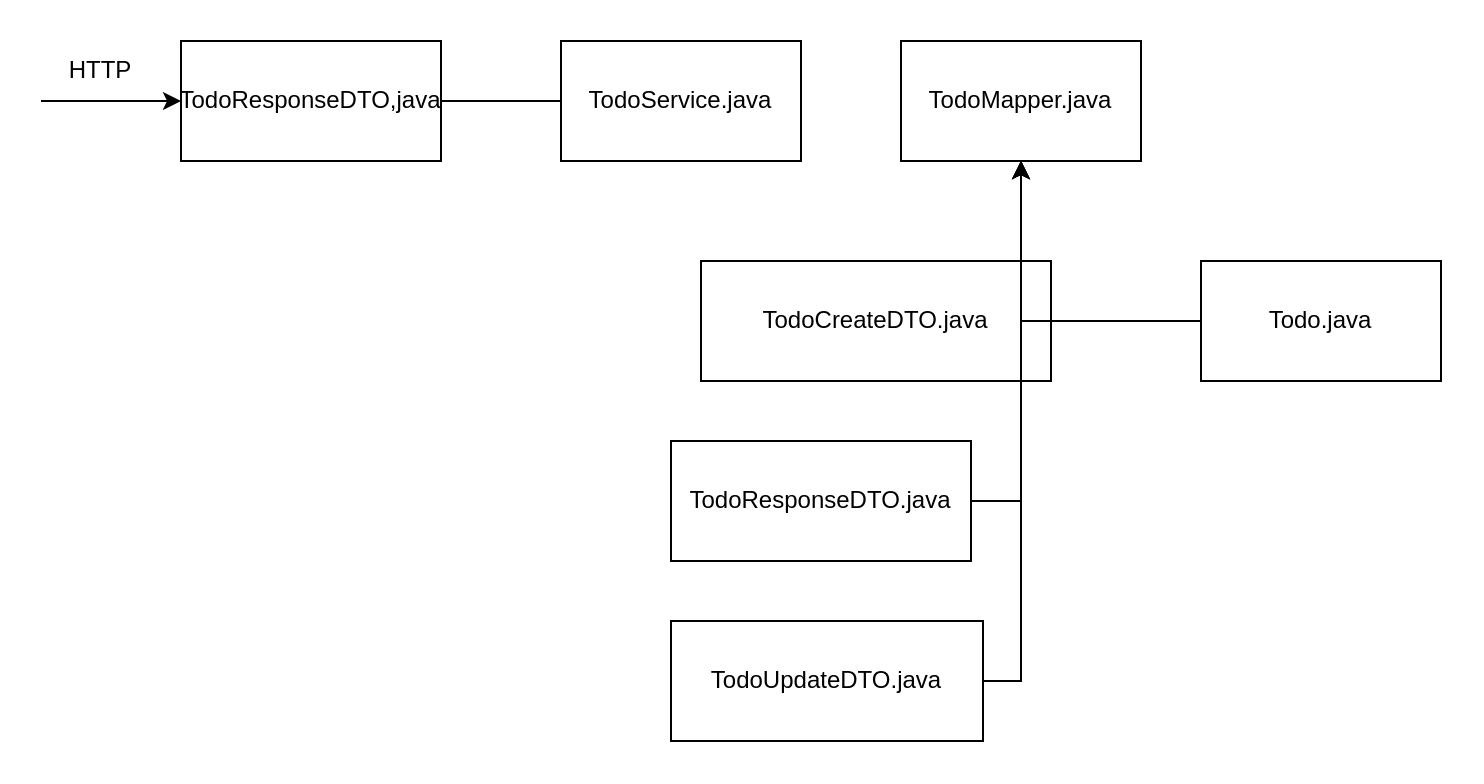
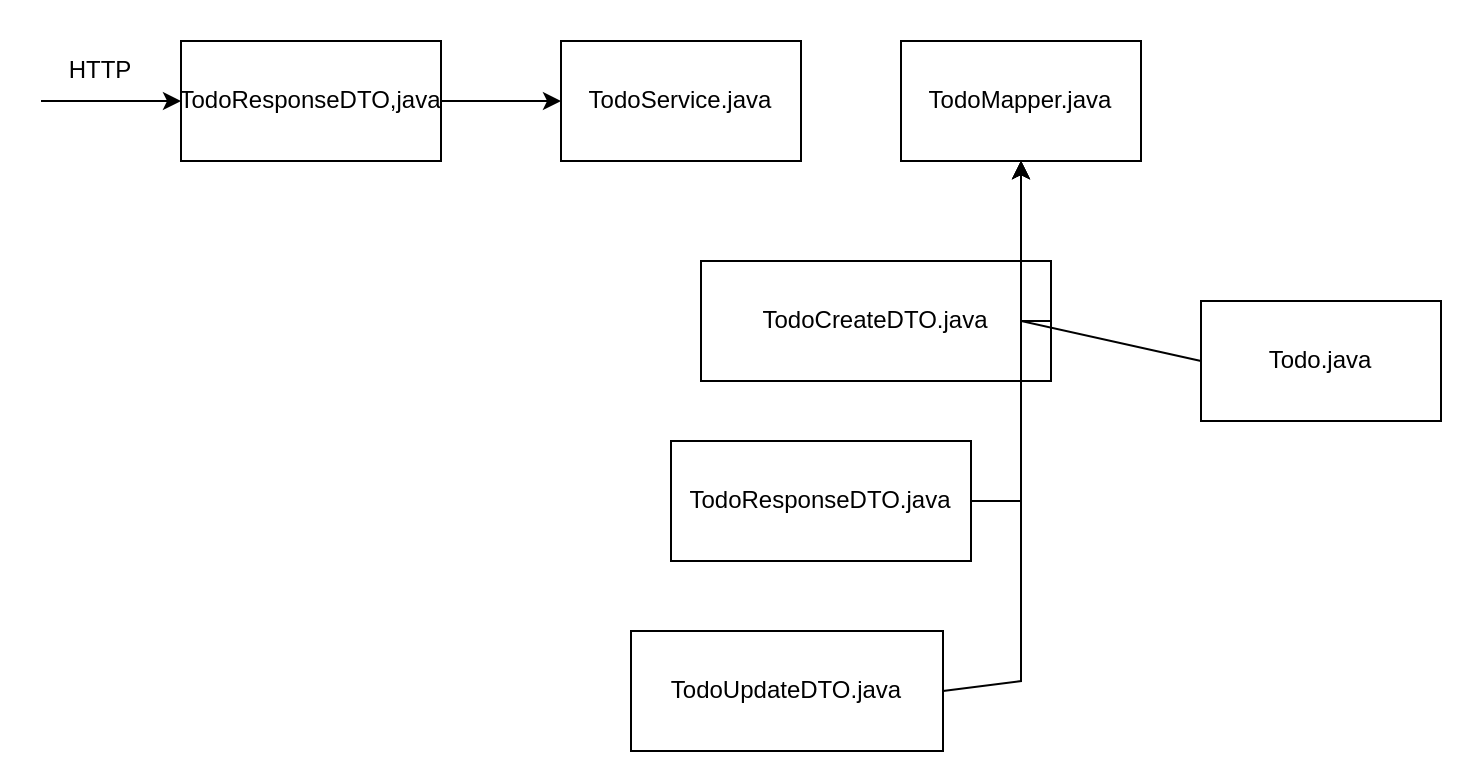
edge "TodoResponseDTO,java" -- "TodoService.java": arrowhead none -> classic
node "Todo.java": moved (1321, 321) -> (1321, 361)
node "TodoUpdateDTO.java": moved (827, 681) -> (787, 691)
